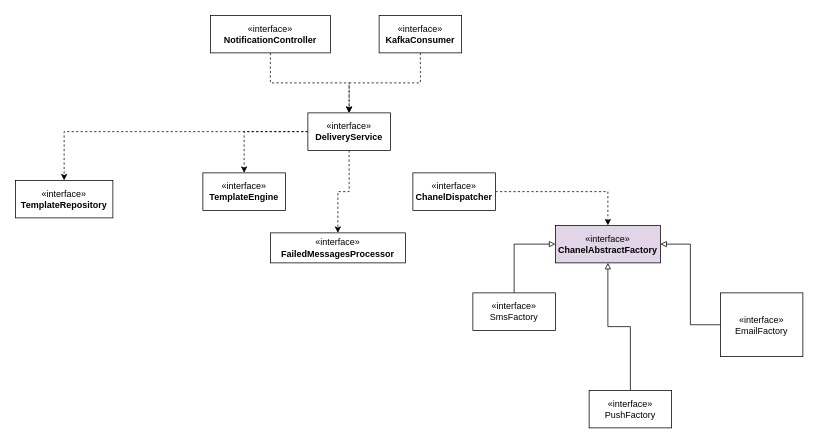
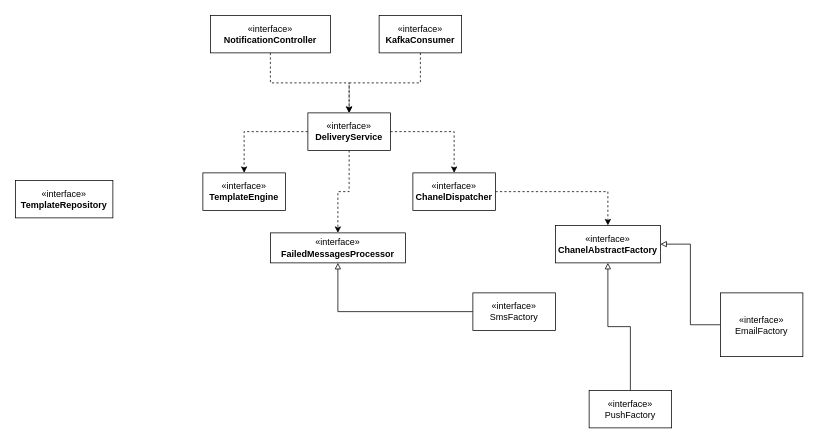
edge "«interface» DeliveryService" -> "«interface» TemplateRepository": now "«interface» DeliveryService" -> "«interface» ChanelDispatcher"
node "«interface» ChanelAbstractFactory": fillcolor #e1d5e7 -> #ffffff
edge "«interface» SmsFactory" -> "«interface» ChanelAbstractFactory": now "«interface» SmsFactory" -> "«interface» FailedMessagesProcessor"
